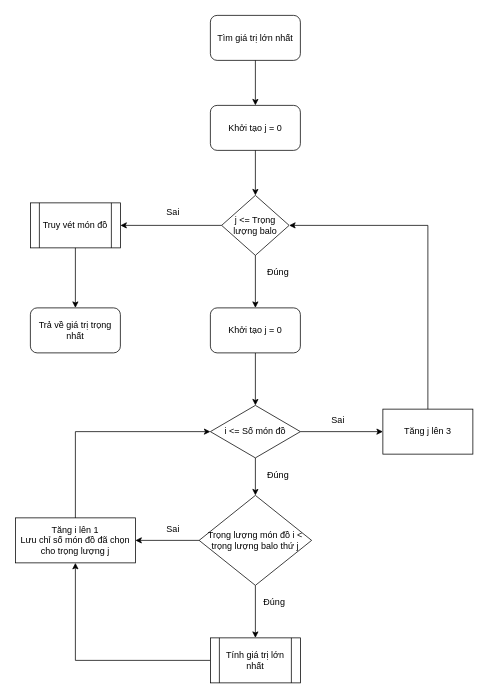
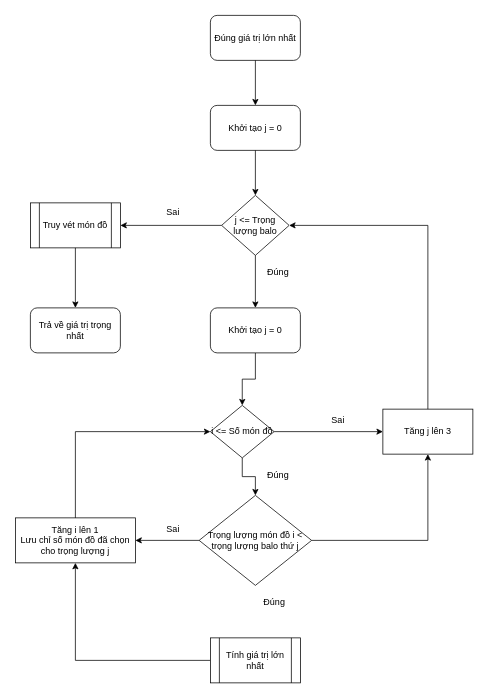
node "Tìm giá trị lớn nhất": label "Tìm giá trị lớn nhất" -> "Đúng giá trị lớn nhất"
node "i <= Số món đồ": size 90x53 -> 64x53
edge "Trọng lượng món đồ i < trọng lượng balo thứ j" -> "Tính giá trị lớn nhất": now "Trọng lượng món đồ i < trọng lượng balo thứ j" -> "Tăng j lên 3"
